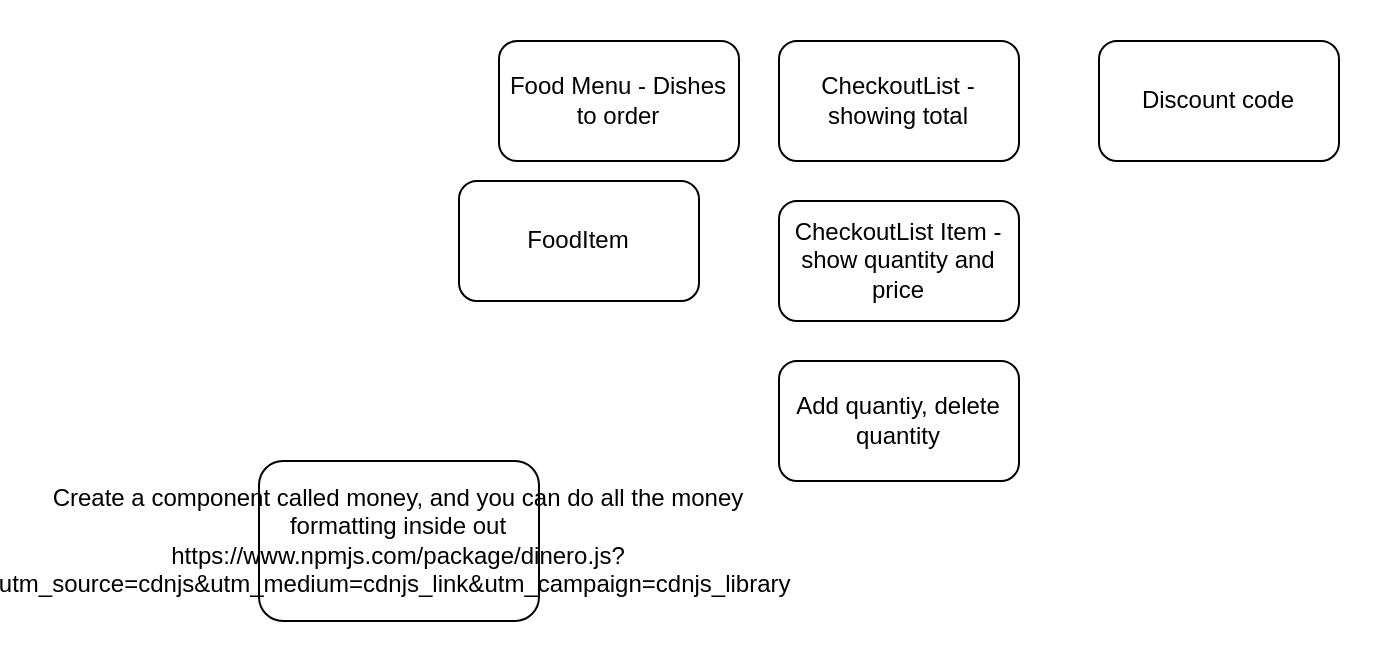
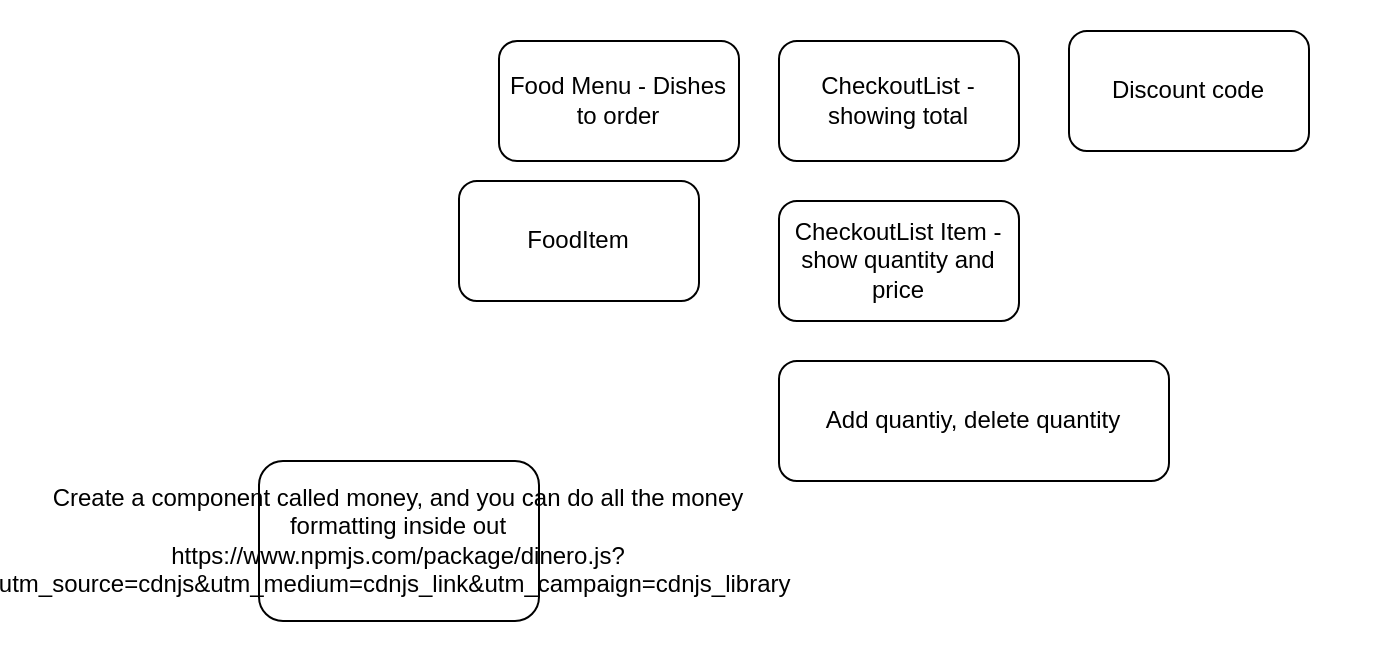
node "Discount code": moved (1219, 101) -> (1189, 91)
node "Add quantiy, delete quantity": size 240x120 -> 390x120
